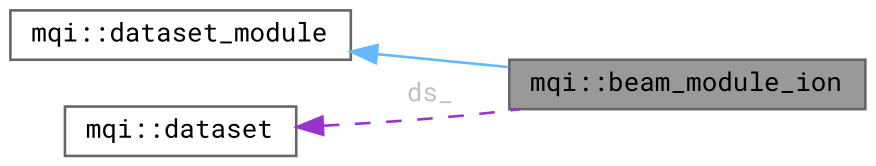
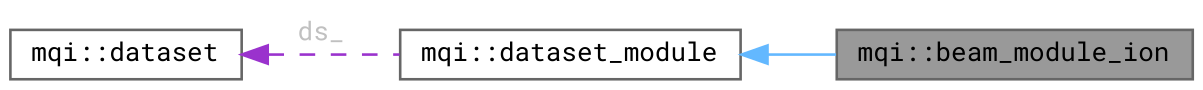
edge "mqi::beam_module_ion" -> "mqi::dataset": now "mqi::dataset_module" -> "mqi::dataset"
